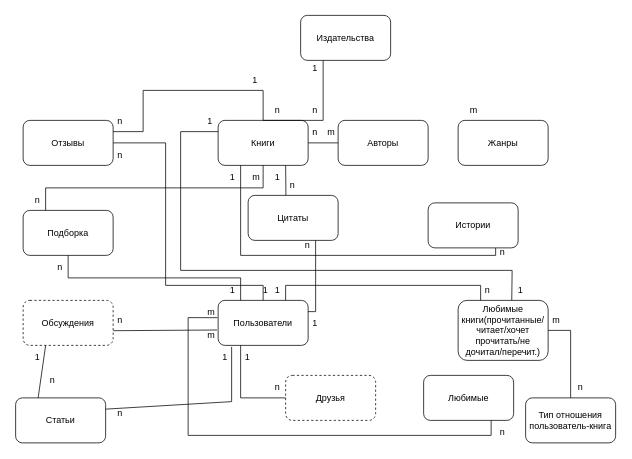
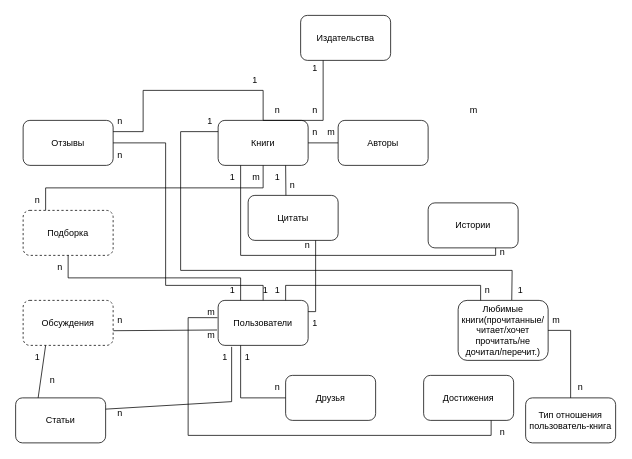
node "Жанры": removed
node "Подборка": style solid -> dashed
node "Друзья": style dashed -> solid
node "Любимые": label "Любимые" -> "Достижения"
